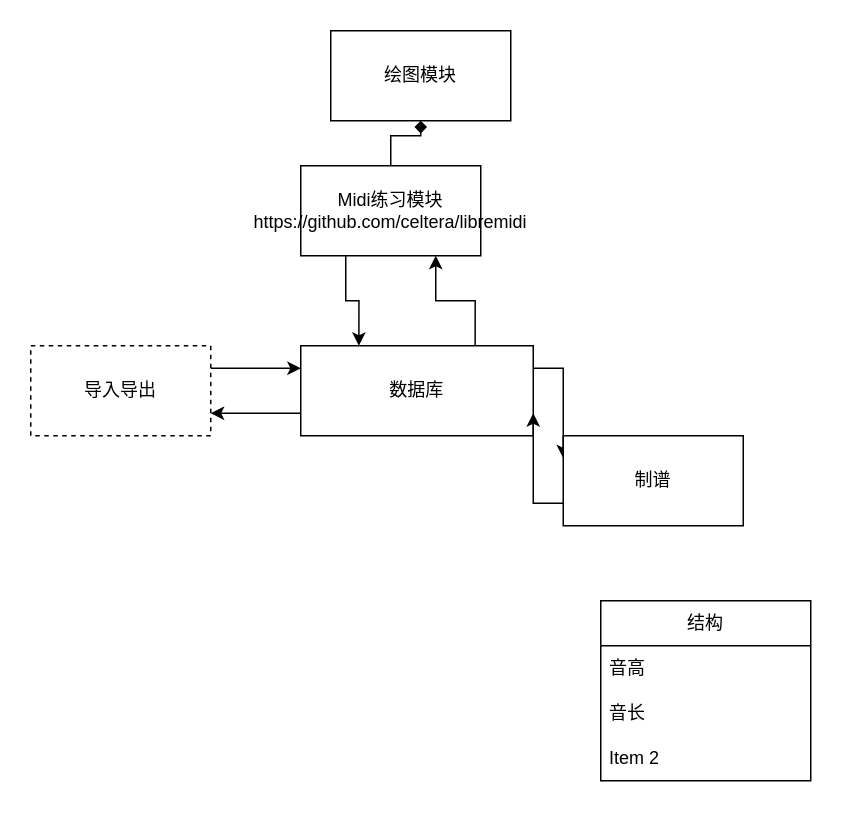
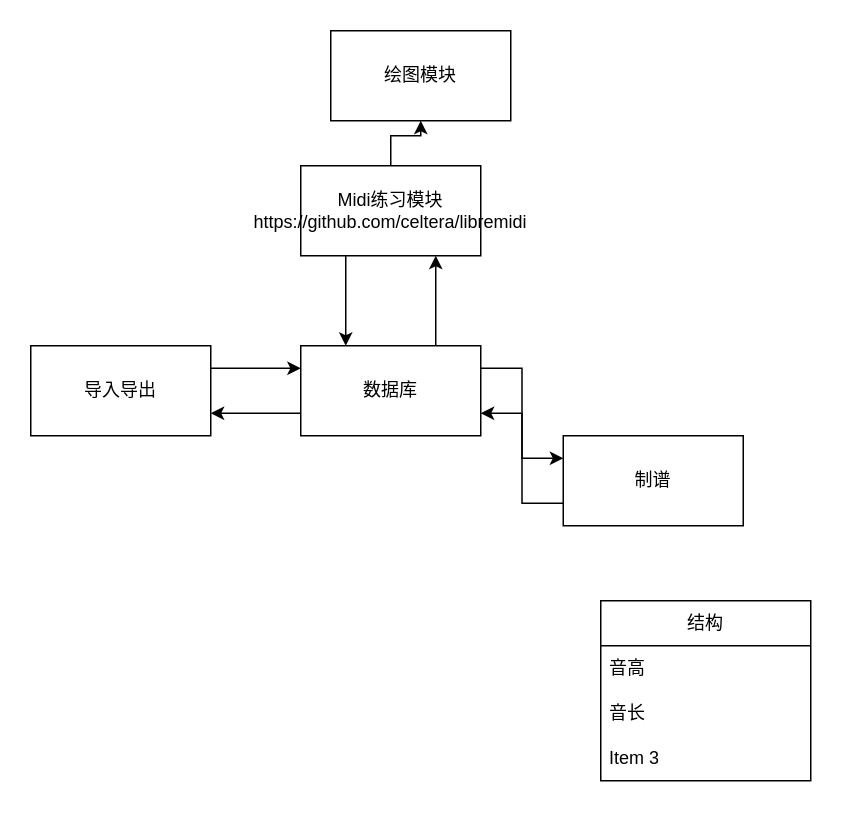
edge "Midi练习模块 https://github.com/celtera/libremidi" -> "绘图模块": arrowhead diamond -> classic
node "导入导出": style dashed -> solid
node "数据库": size 233x90 -> 180x90
node "Item 2": label "Item 2" -> "Item 3"
